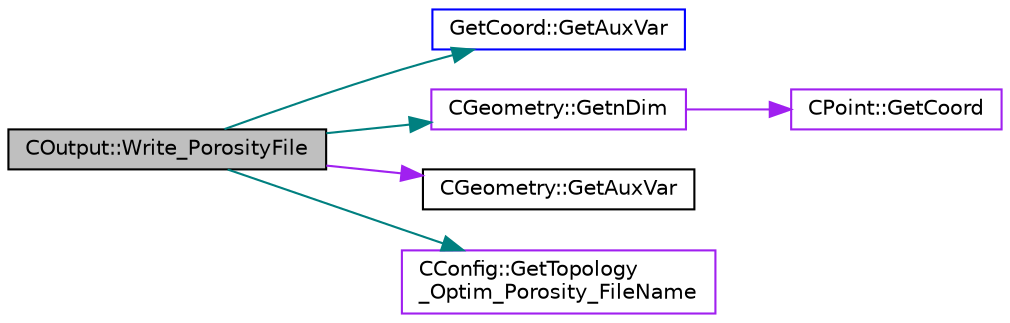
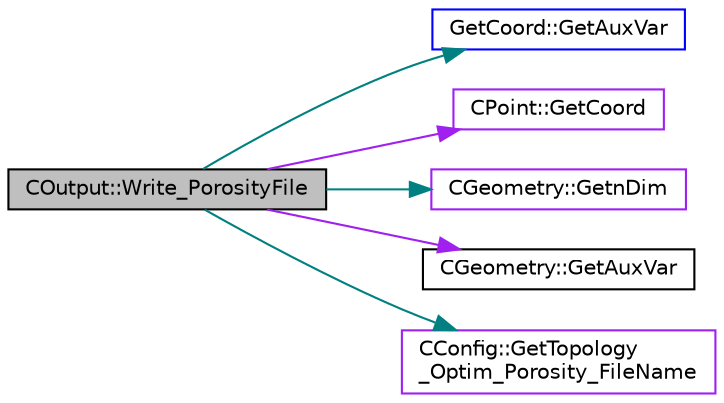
edge "CGeometry::GetnDim" -> "CPoint::GetCoord": now "COutput::Write_PorosityFile" -> "CPoint::GetCoord"
